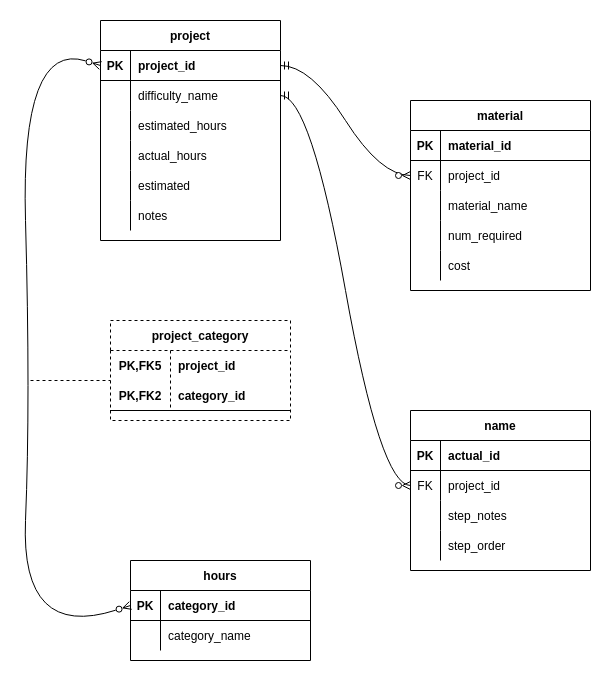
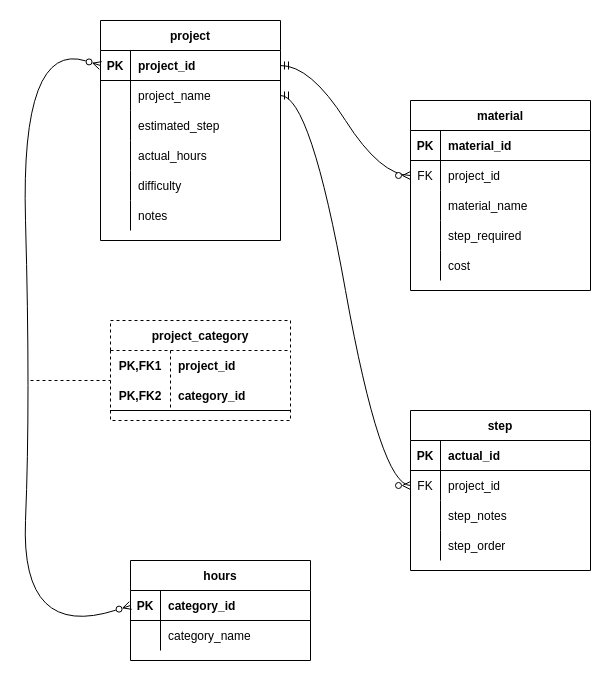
node "difficulty_name": label "difficulty_name" -> "project_name"
node "estimated_hours": label "estimated_hours" -> "estimated_step"
node "estimated": label "estimated" -> "difficulty"
node "num_required": label "num_required" -> "step_required"
node "PK,FK5": label "PK,FK5" -> "PK,FK1"
node "name": label "name" -> "step"
